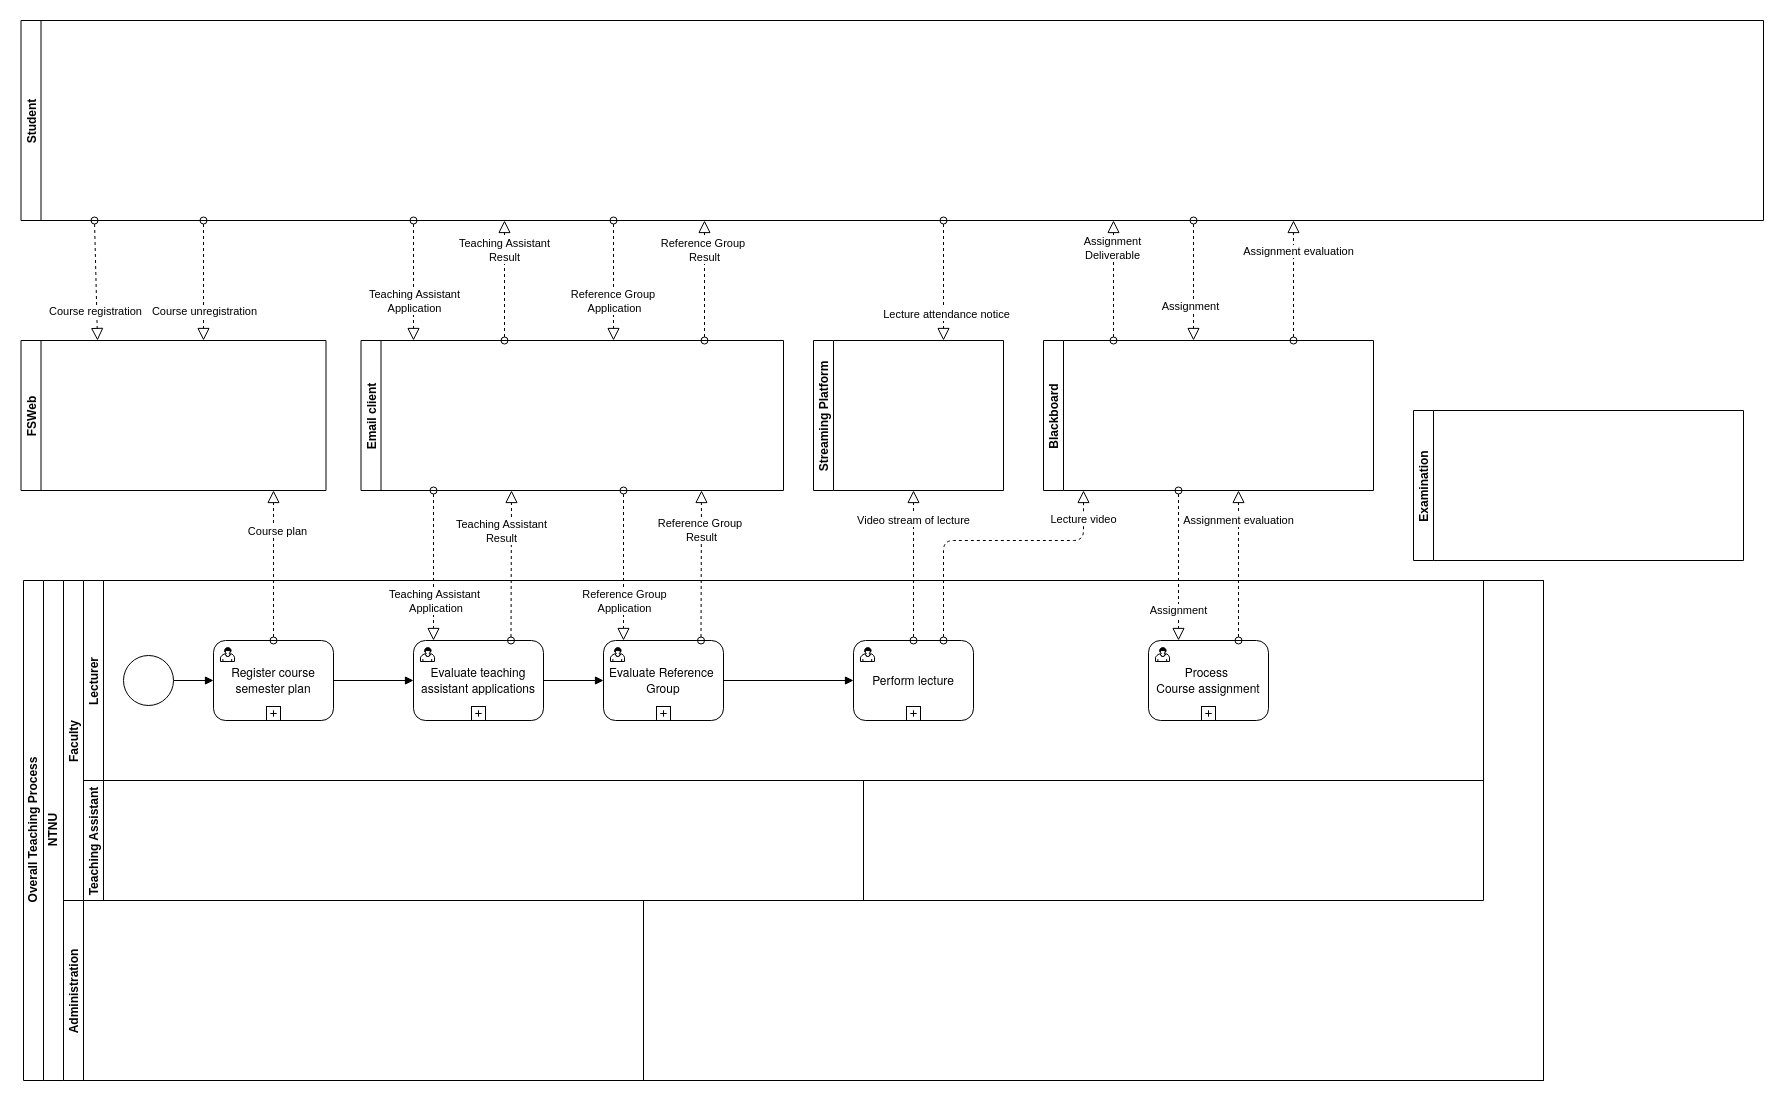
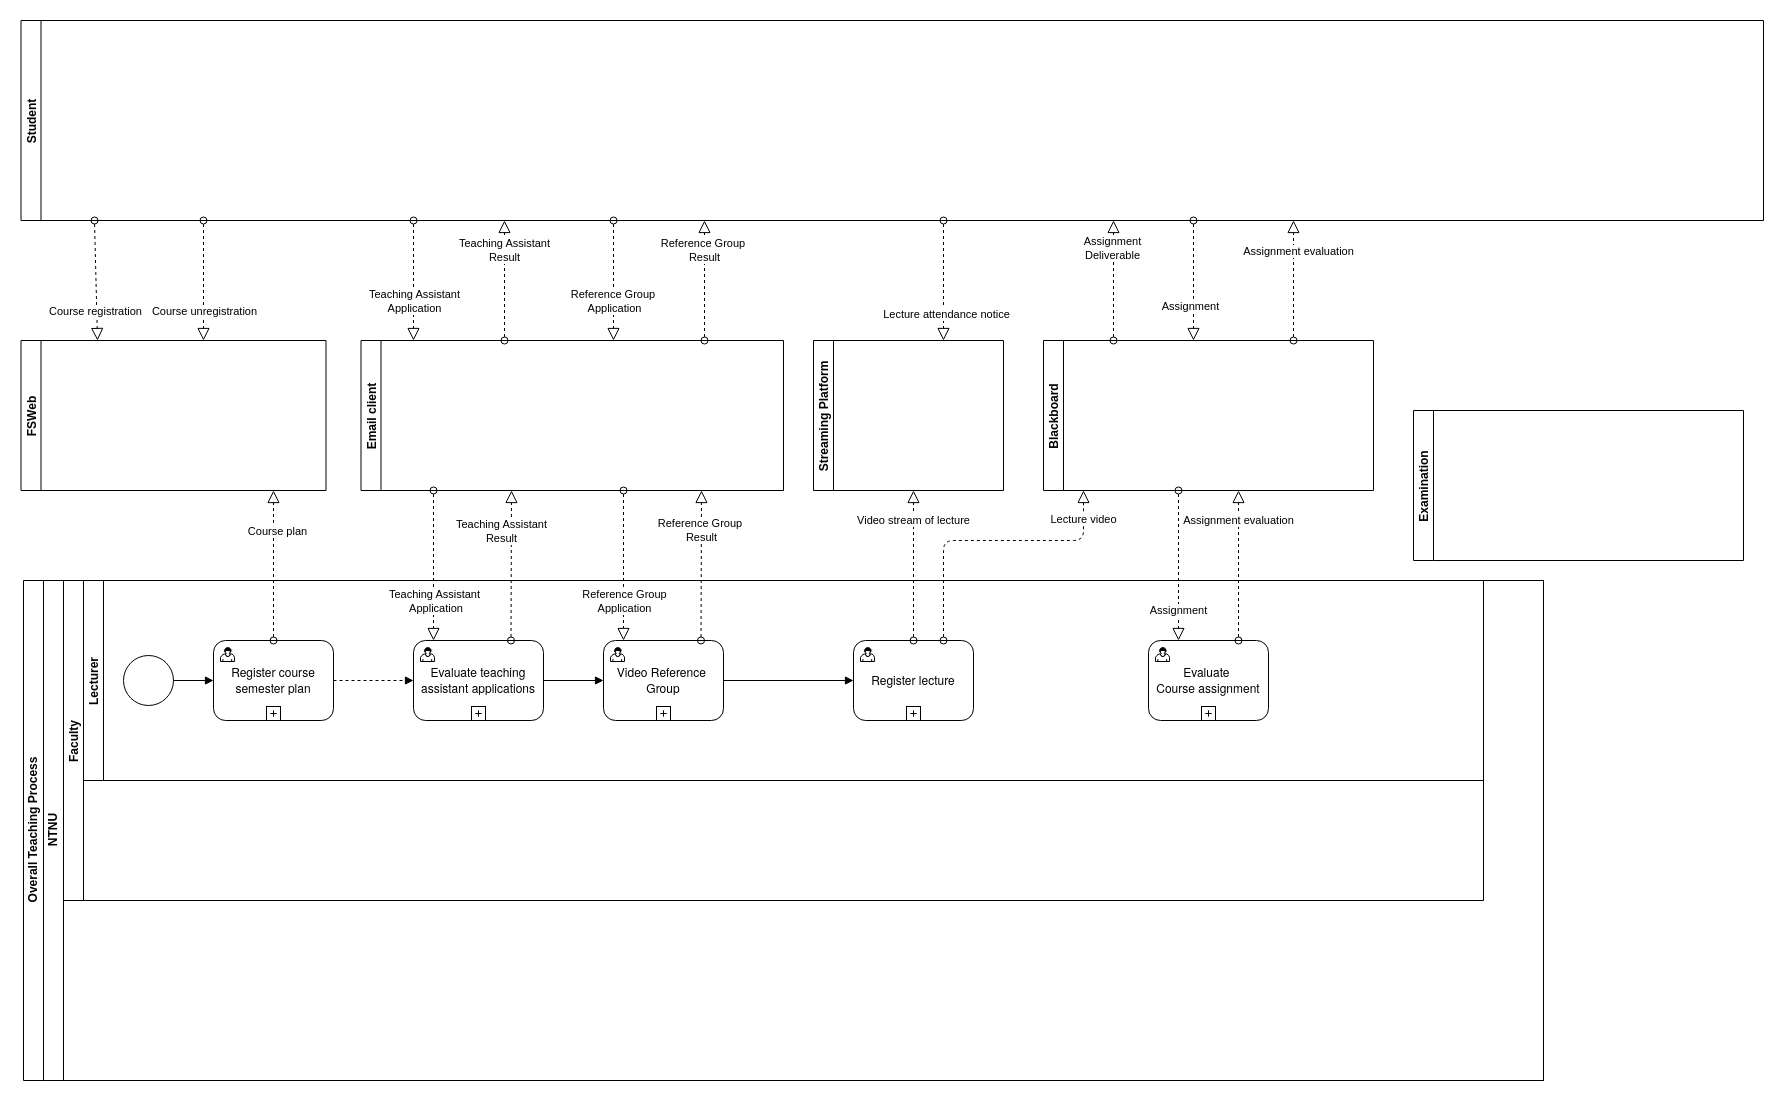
edge "Register course semester plan" -> "Evaluate teaching assistant applications": style solid -> dashed
node "Evaluate Reference Group": label "Evaluate Reference Group" -> "Video Reference Group"
node "Perform lecture": label "Perform lecture" -> "Register lecture"
node "Process Course assignment": label "Process Course assignment" -> "Evaluate Course assignment"
node "Teaching Assistant": removed
node "Administration": removed
